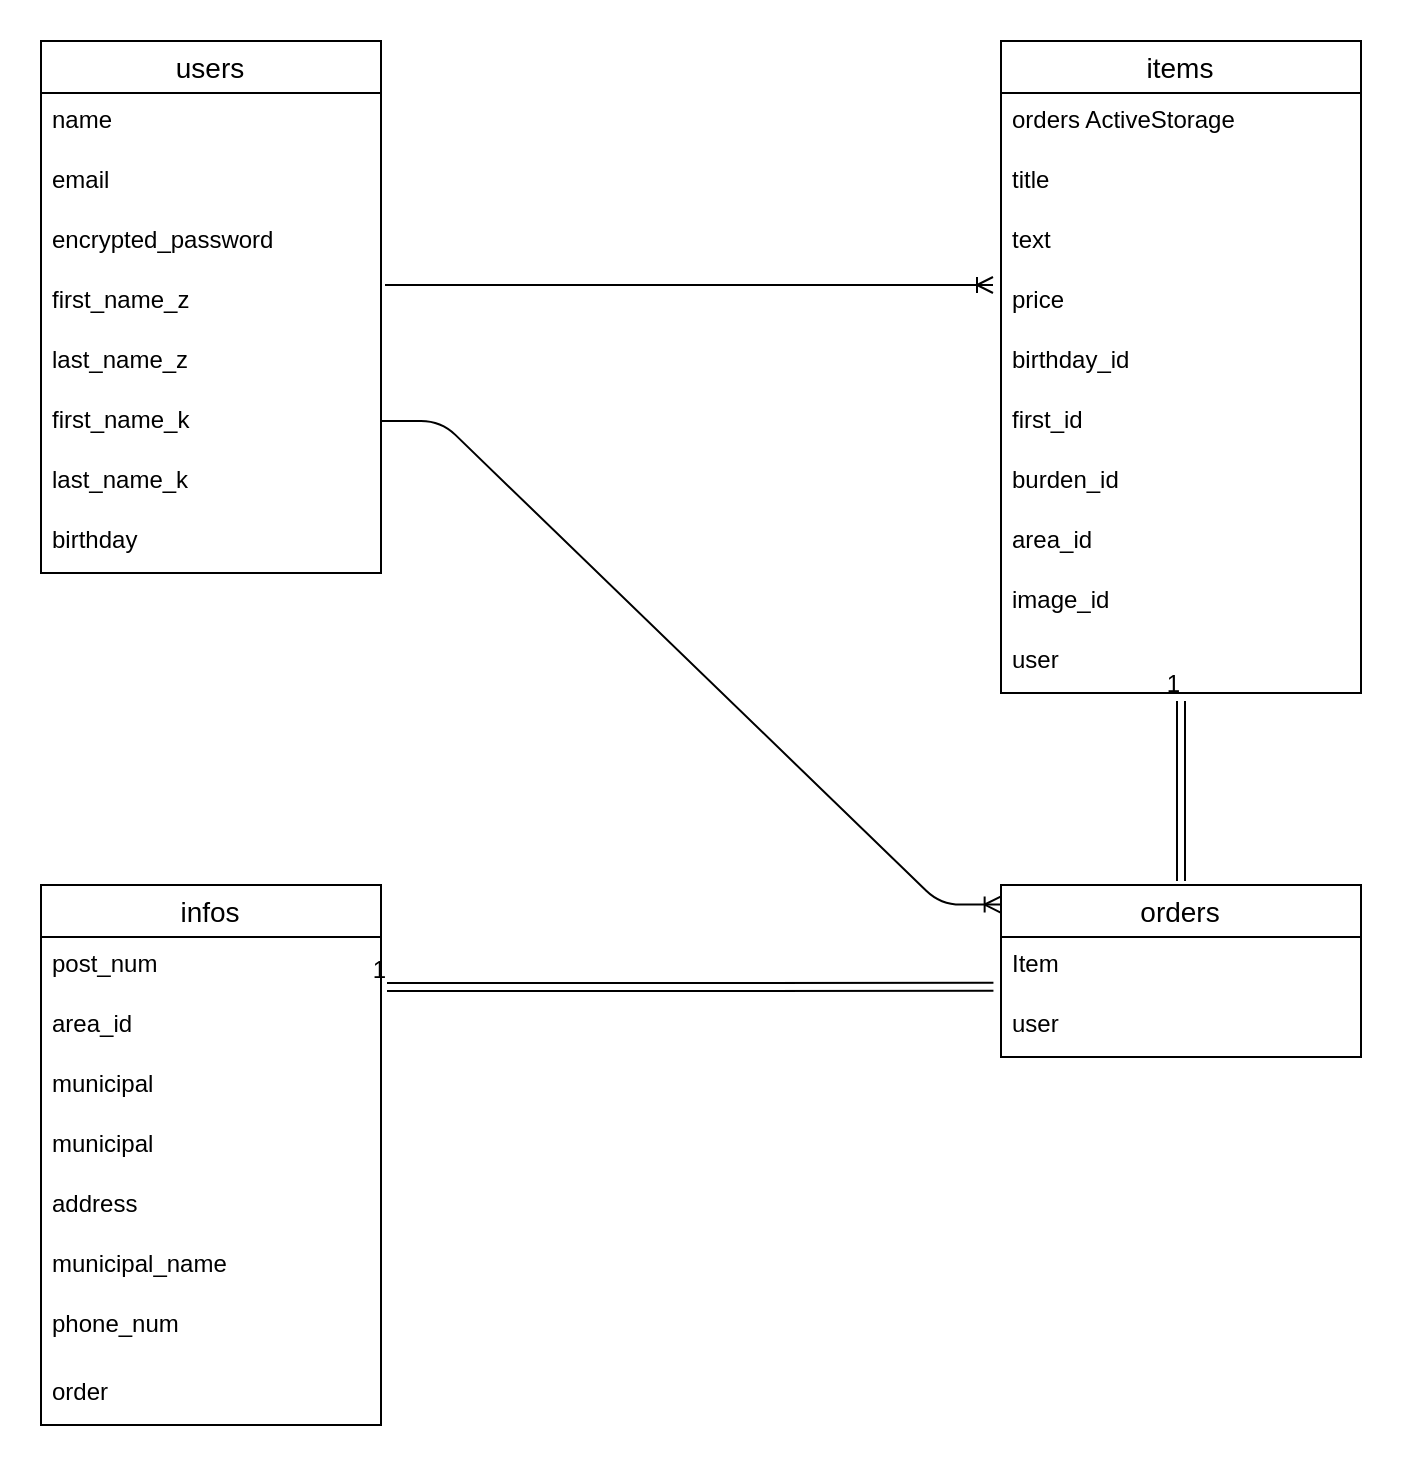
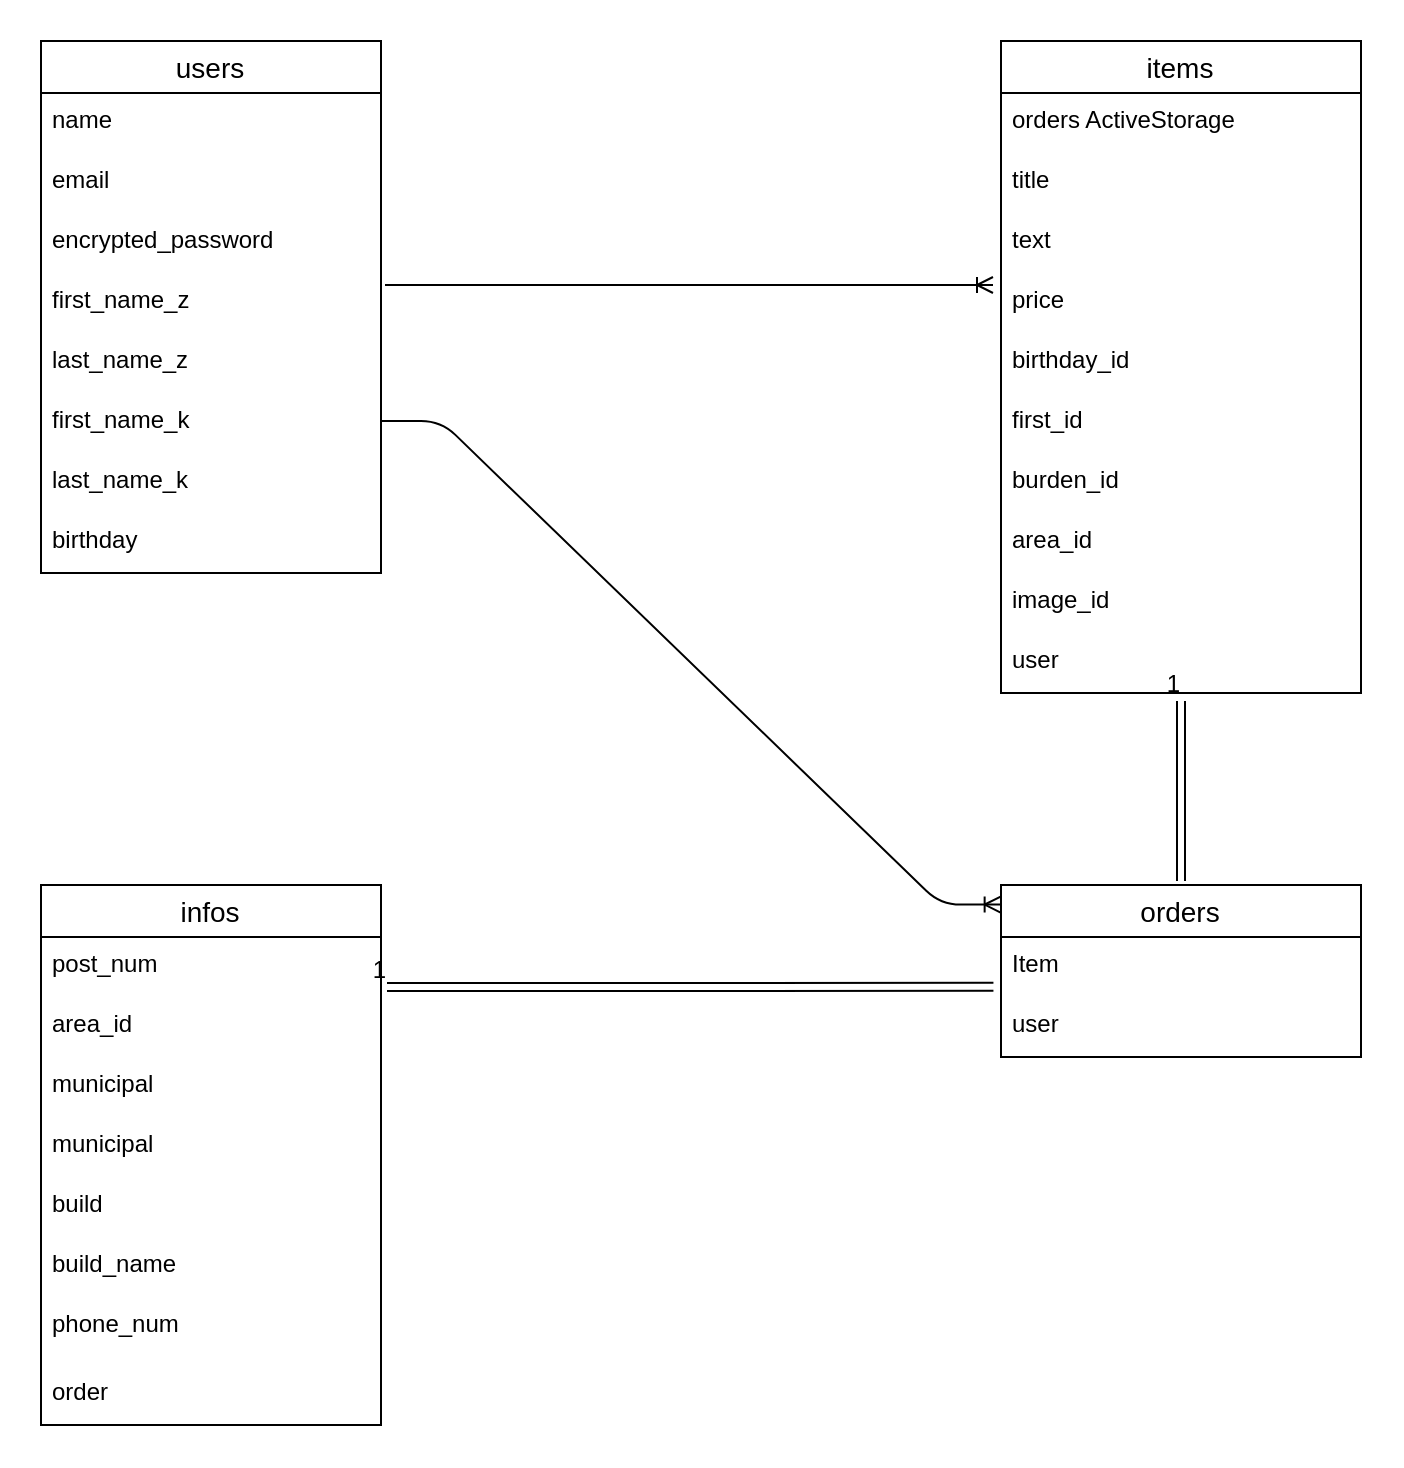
node "address": label "address" -> "build"
node "municipal_name": label "municipal_name" -> "build_name"
